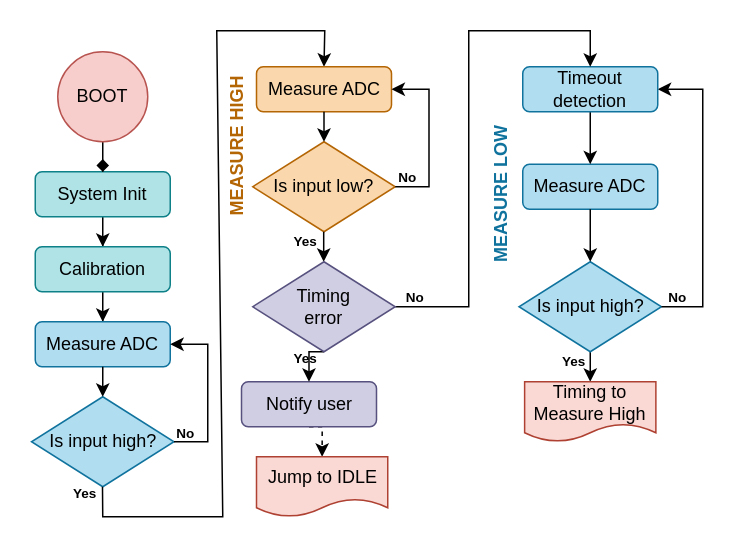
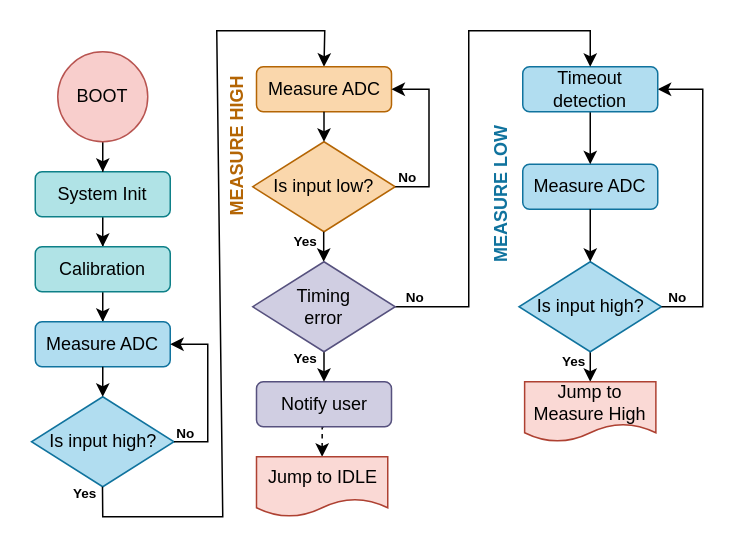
edge "BOOT" -> "System Init": arrowhead diamond -> classic
node "Timing to Measure High": label "Timing to Measure High" -> "Jump to Measure High"
node "Notify user": moved (309, 404) -> (324, 404)
